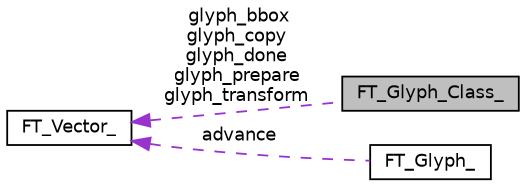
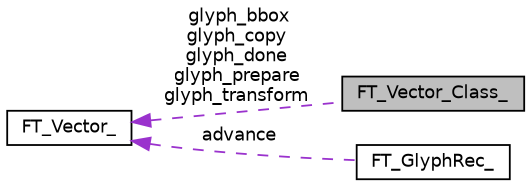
node "FT_Glyph_Class_": label "FT_Glyph_Class_" -> "FT_Vector_Class_"
node "FT_Glyph_": label "FT_Glyph_" -> "FT_GlyphRec_"
